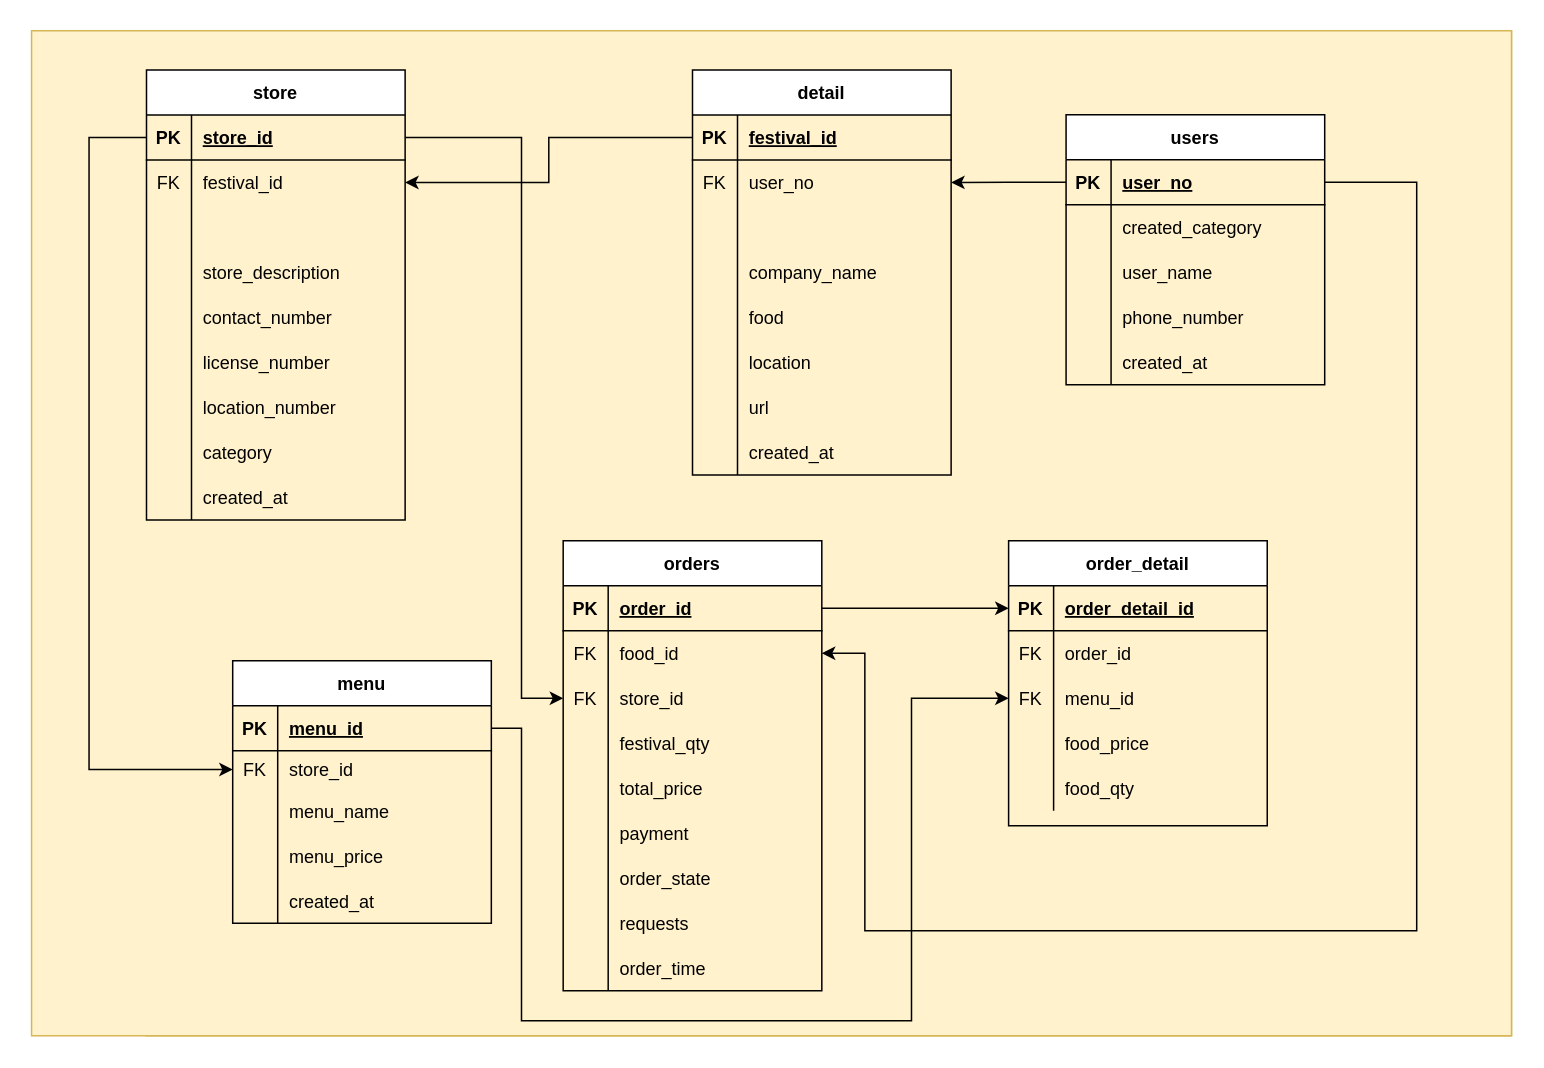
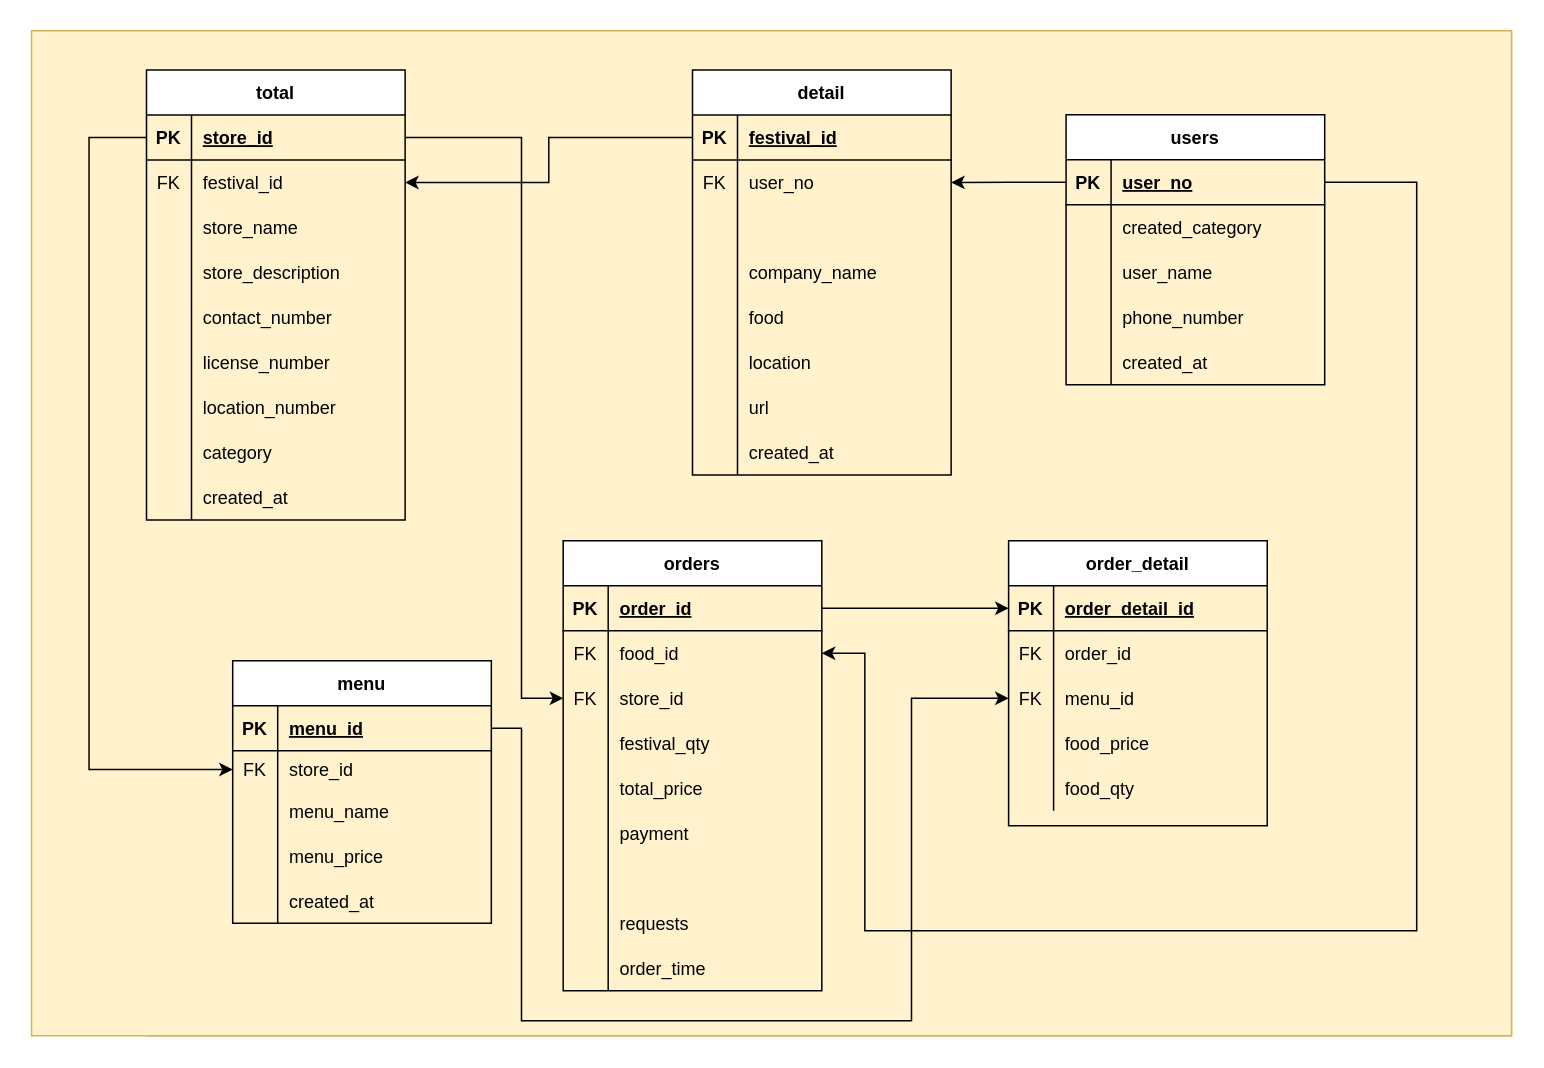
node "store": label "store" -> "total"
node "store_name": added
node "order_state": removed
